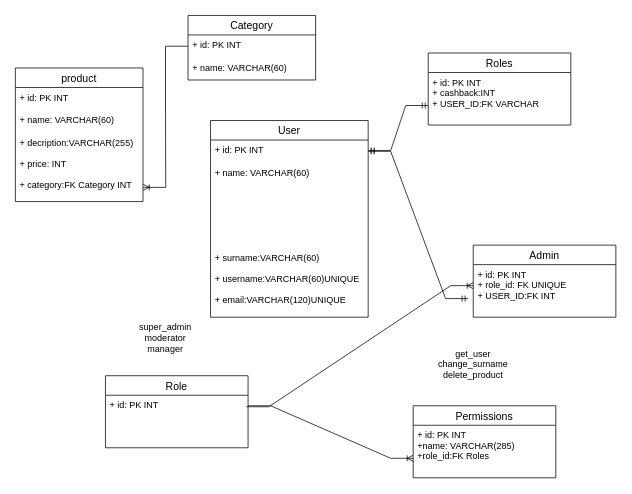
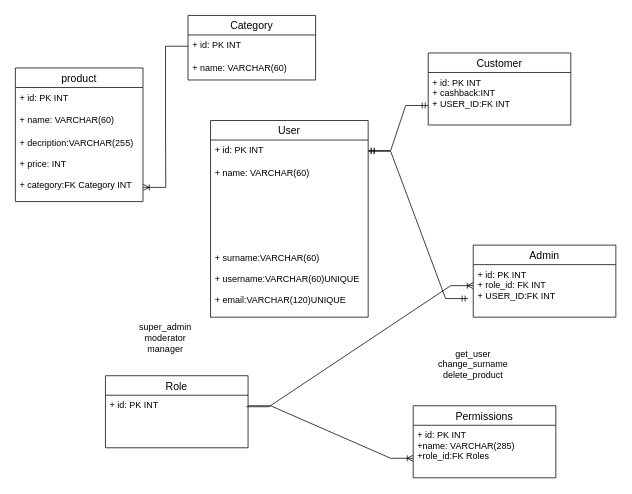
node "Roles": label "Roles" -> "Customer"
node "+ id: PK INT + cashback:INT + USER_ID:FK VARCHAR": label "+ id: PK INT + cashback:INT + USER_ID:FK VARCHAR" -> "+ id: PK INT + cashback:INT + USER_ID:FK INT"
node "+ id: PK INT + role_id: FK UNIQUE + USER_ID:FK INT": label "+ id: PK INT + role_id: FK UNIQUE + USER_ID:FK INT" -> "+ id: PK INT + role_id: FK INT + USER_ID:FK INT"
